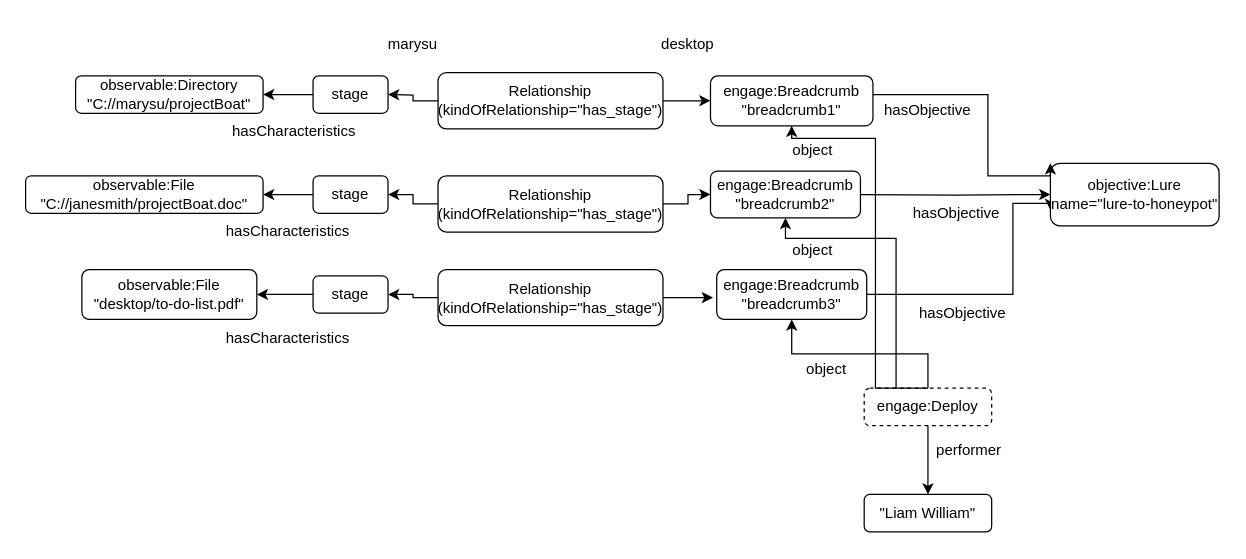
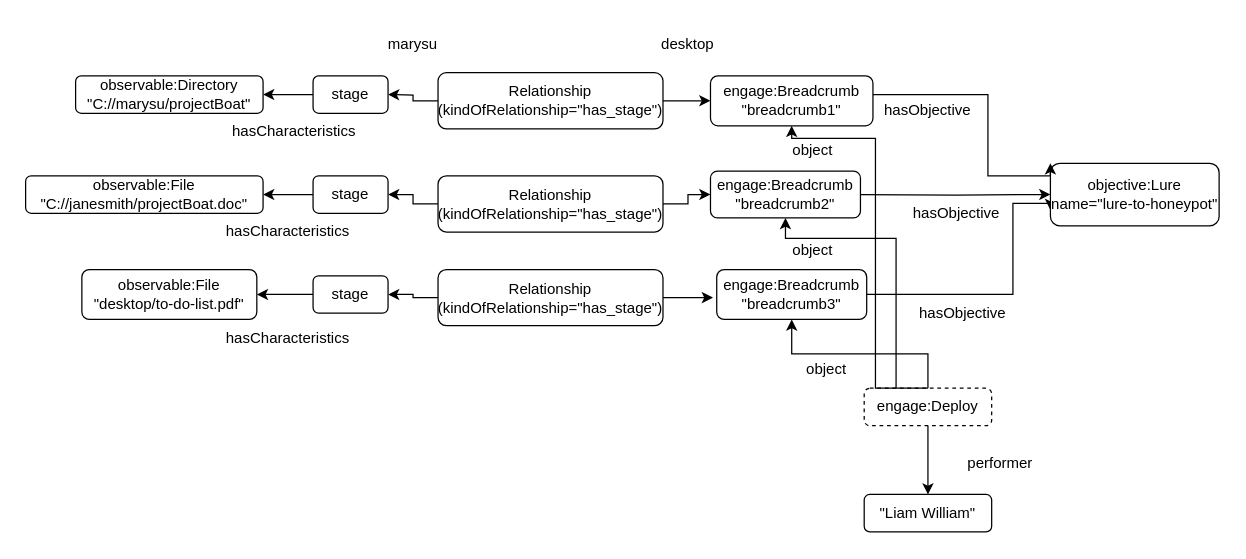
node "performer": moved (969, 451) -> (1001, 463)
